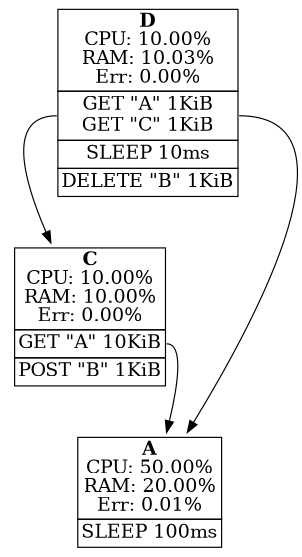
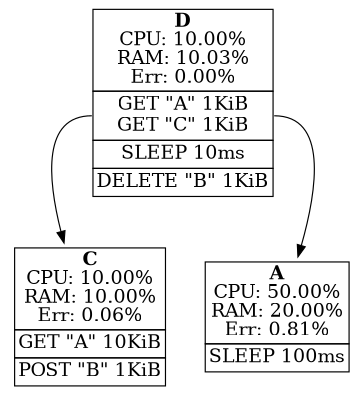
node "C": text "Err: 0.00%" -> "Err: 0.06%"
edge "C" -> "A": removed
node "A": text "Err: 0.01%" -> "Err: 0.81%"
